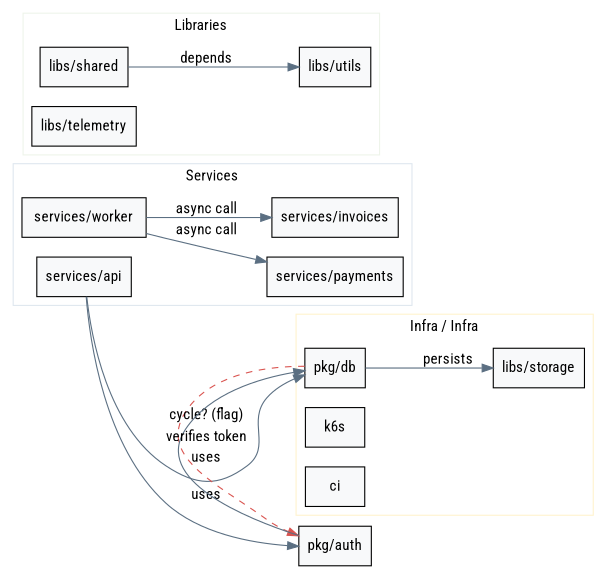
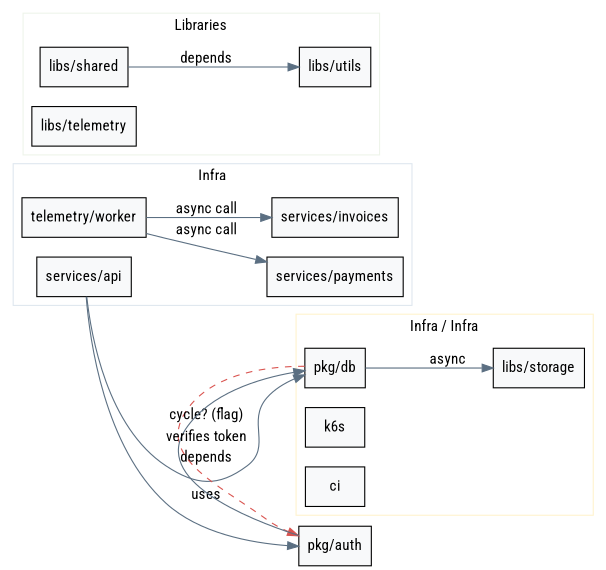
cluster "Services": label "Services" -> "Infra"
node "services/worker": label "services/worker" -> "telemetry/worker"
edge "pkg/db" -> "libs/storage": label "persists" -> "async"
edge "services/api" -> "pkg/db": label "uses" -> "depends"
